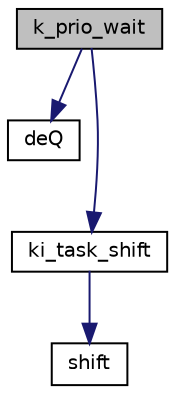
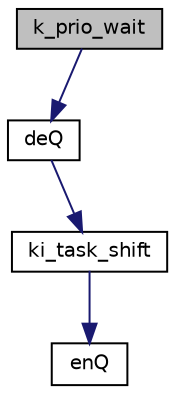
edge "k_prio_wait" -> "ki_task_shift": now "deQ" -> "ki_task_shift"
node "shift": label "shift" -> "enQ"
